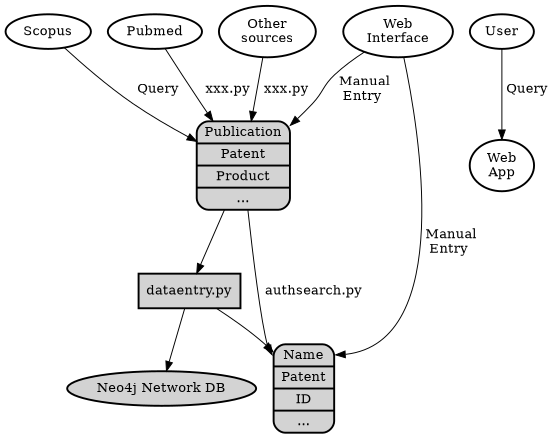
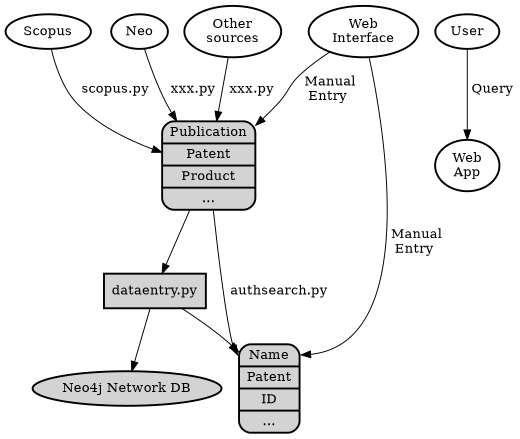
node "Pubmed": label "Pubmed" -> "Neo"
edge "Scopus" -> "Publication": label " Query" -> " scopus.py"
